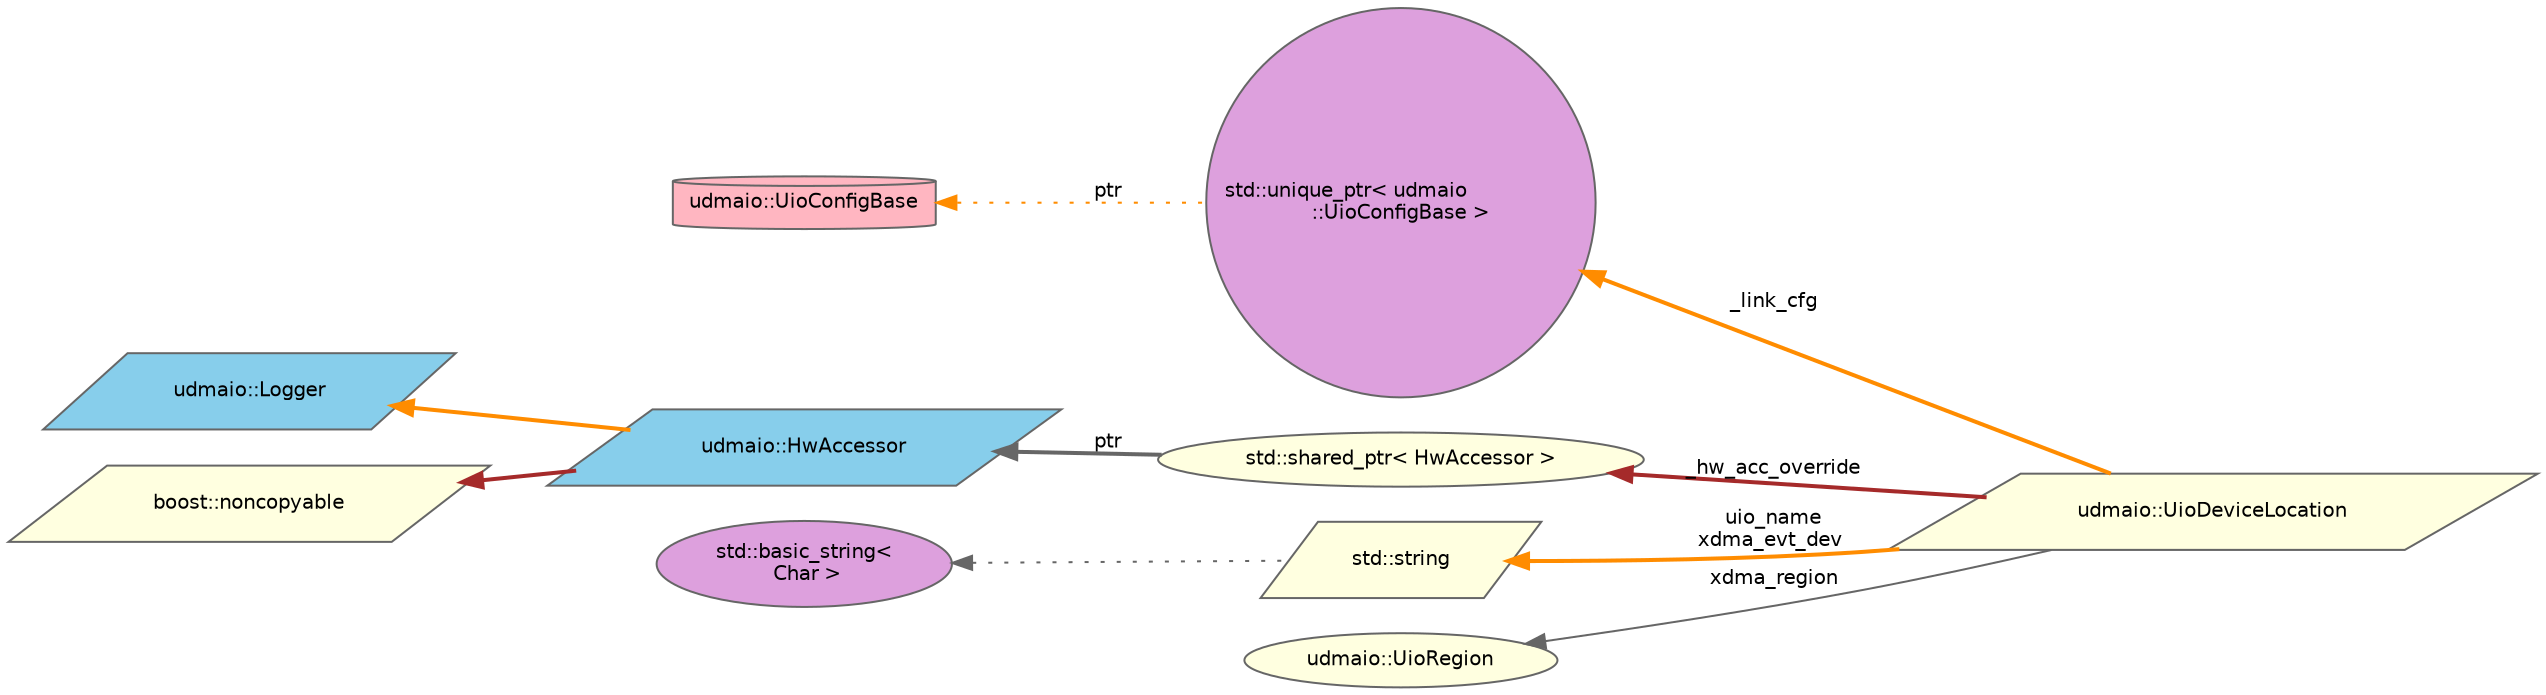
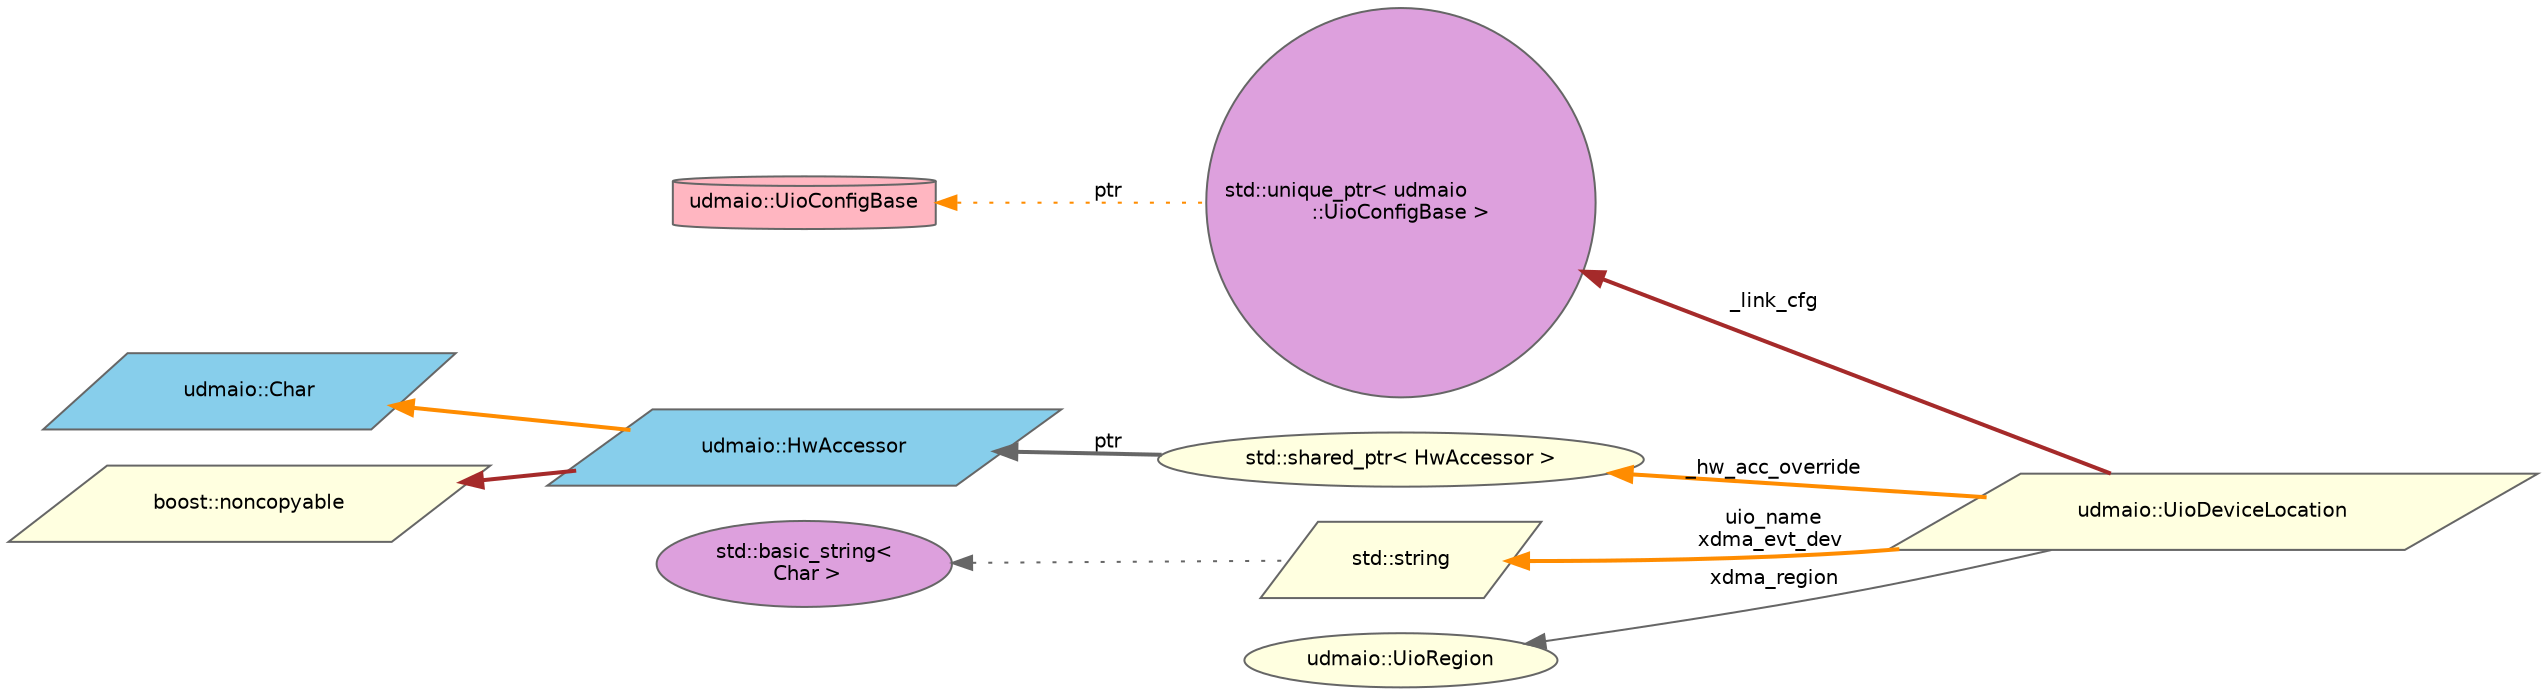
edge "udmaio::UioDeviceLocation" -> "std::unique_ptr< udmaio ::UioConfigBase >": color darkorange -> brown
node "udmaio::Logger": label "udmaio::Logger" -> "udmaio::Char"
edge "udmaio::UioDeviceLocation" -> "std::shared_ptr< HwAccessor >": color brown -> darkorange
